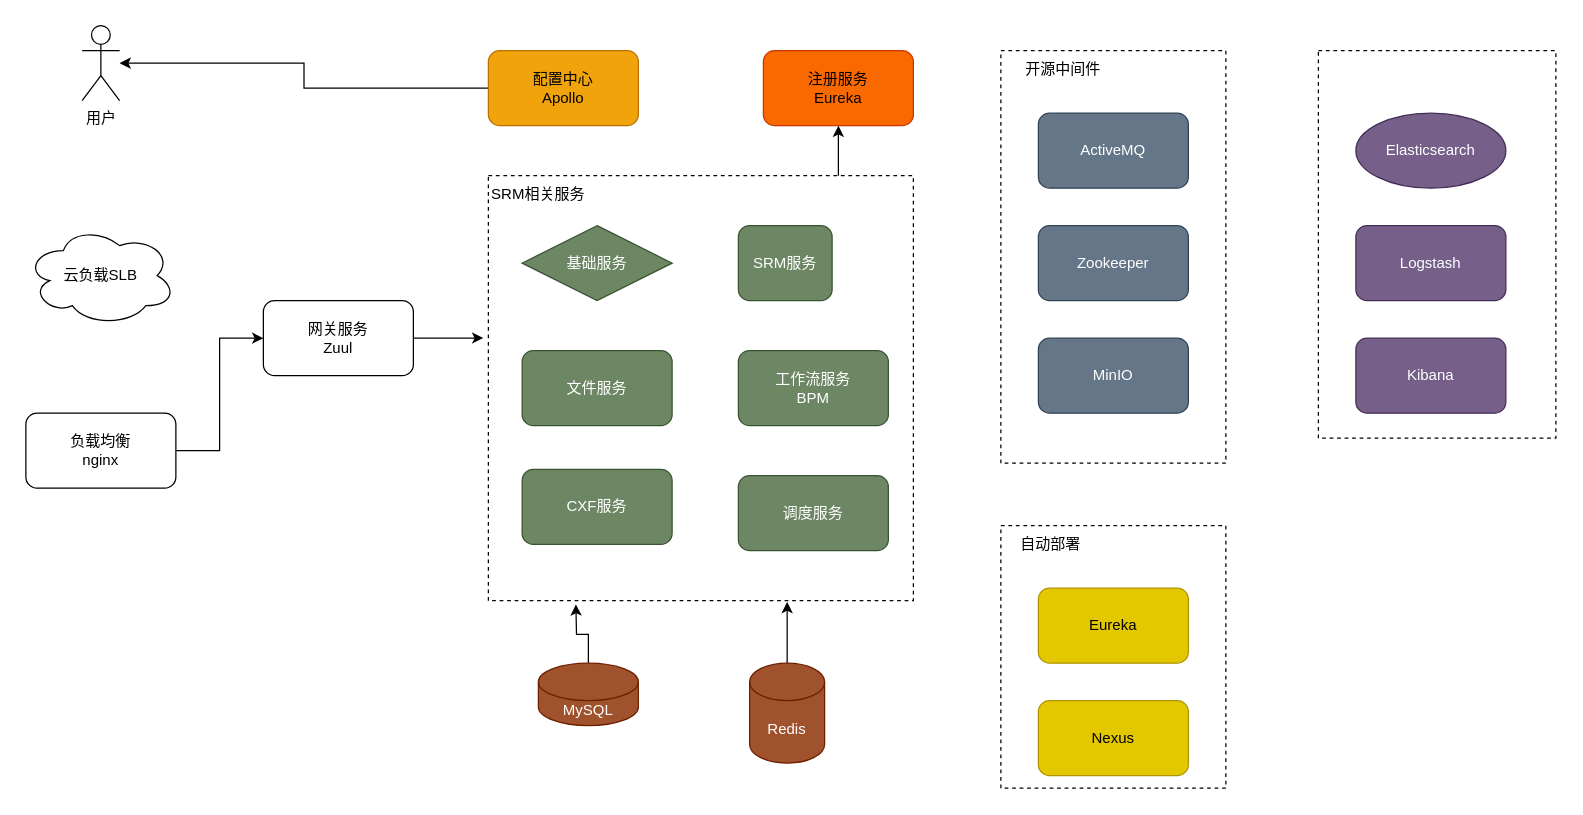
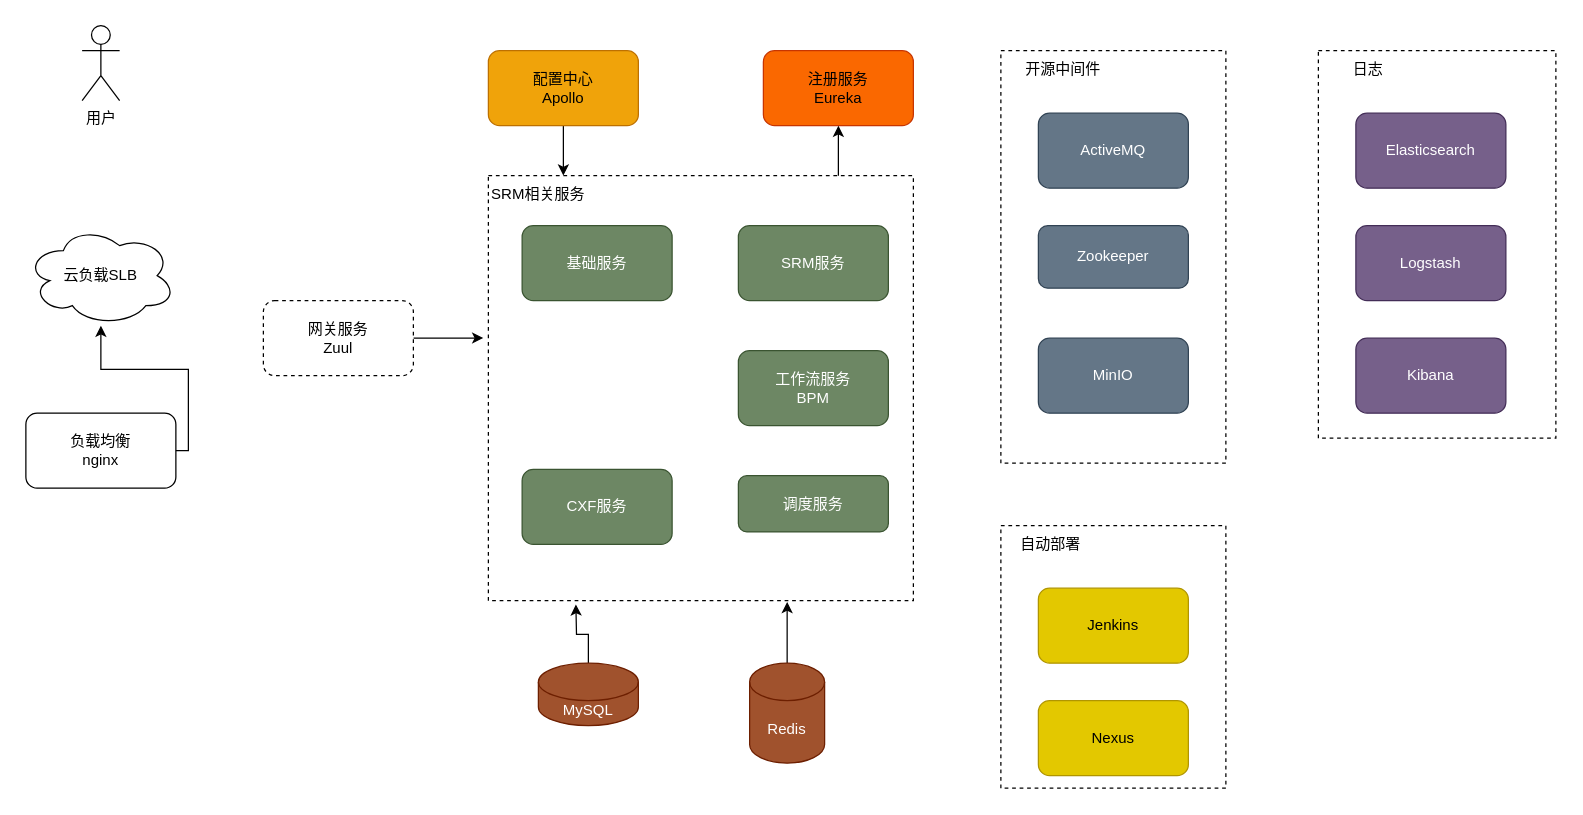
node "日志": added
edge "配置中心 Apollo" -> "用户": now "配置中心 Apollo" -> "SRM相关服务"
node "Elasticsearch": shape ellipse -> rounded rectangle
node "基础服务": shape diamond -> rounded rectangle
node "SRM服务": size 94x75 -> 150x75
node "Zookeeper": size 150x75 -> 150x63
node "网关服务 Zuul": style solid -> dashed
node "文件服务": removed
edge "负载均衡 nginx" -> "网关服务 Zuul": now "负载均衡 nginx" -> "云负载SLB"
node "调度服务": size 150x75 -> 150x56
node "Eureka": label "Eureka" -> "Jenkins"
